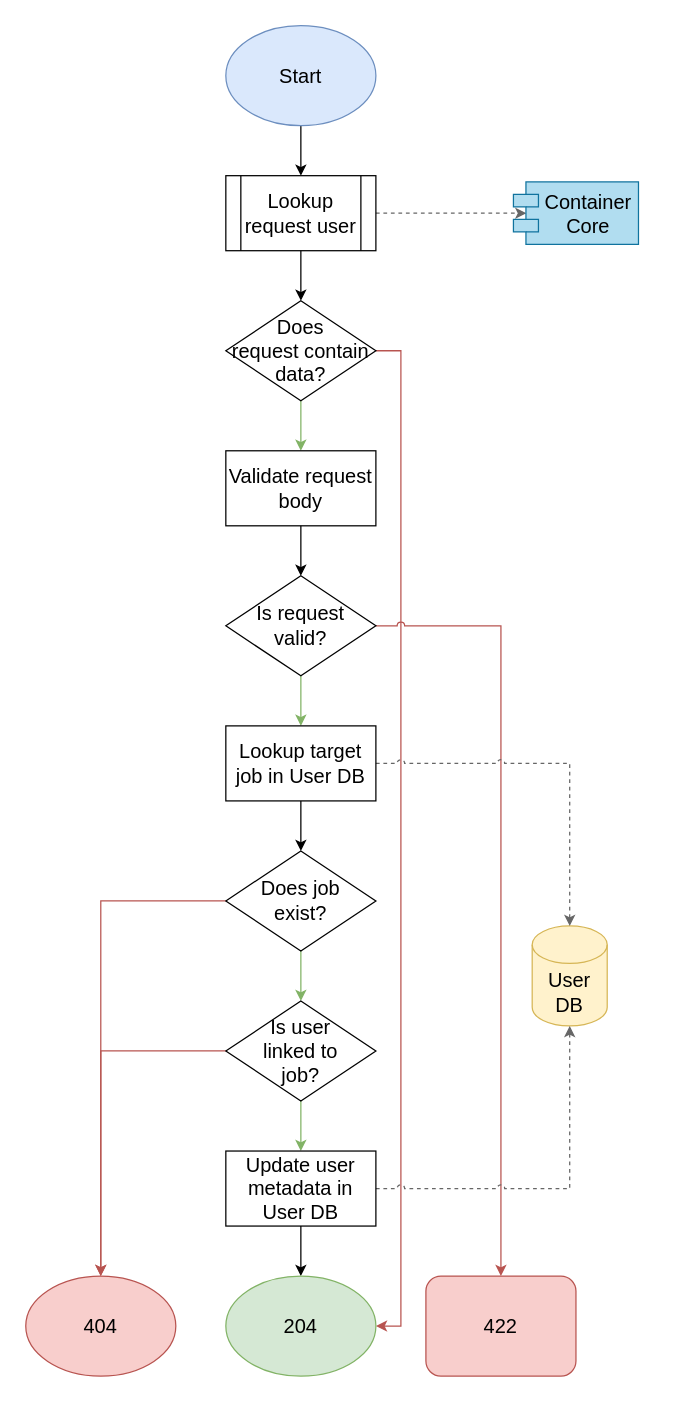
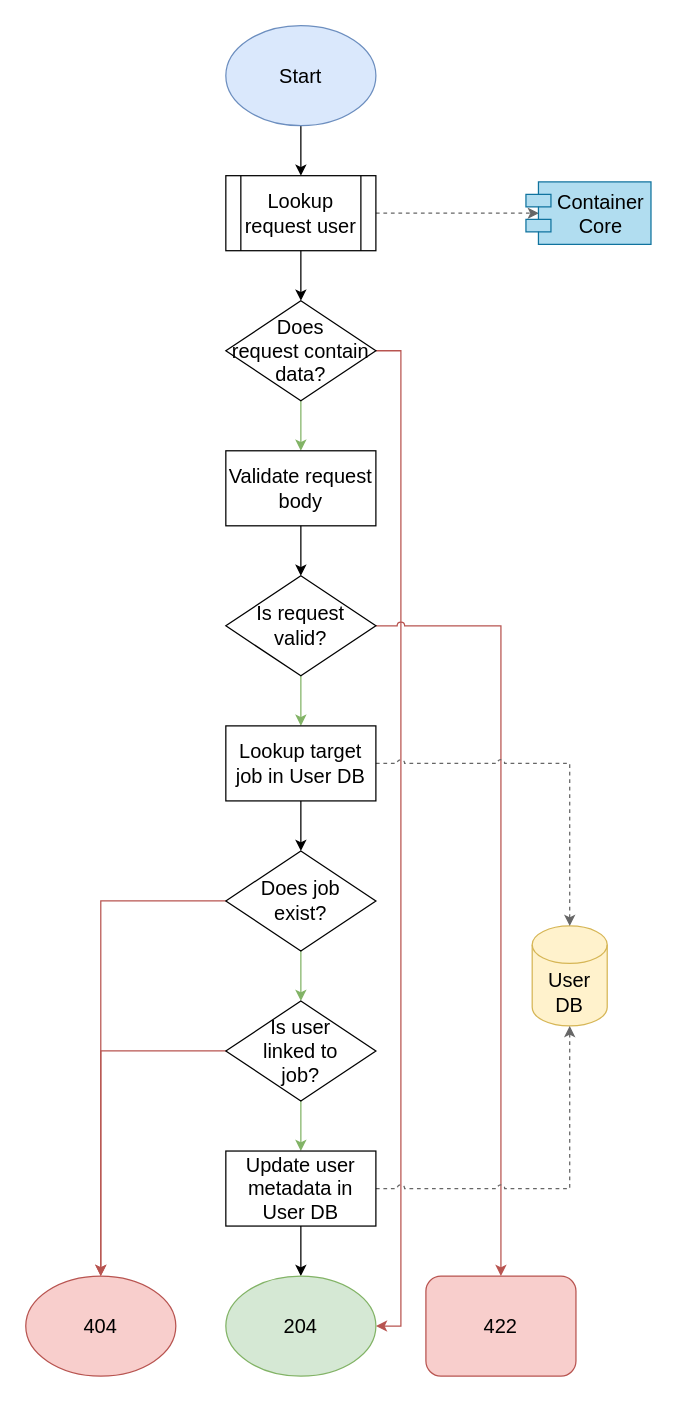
node "Container Core": moved (576, 213) -> (588, 213)
